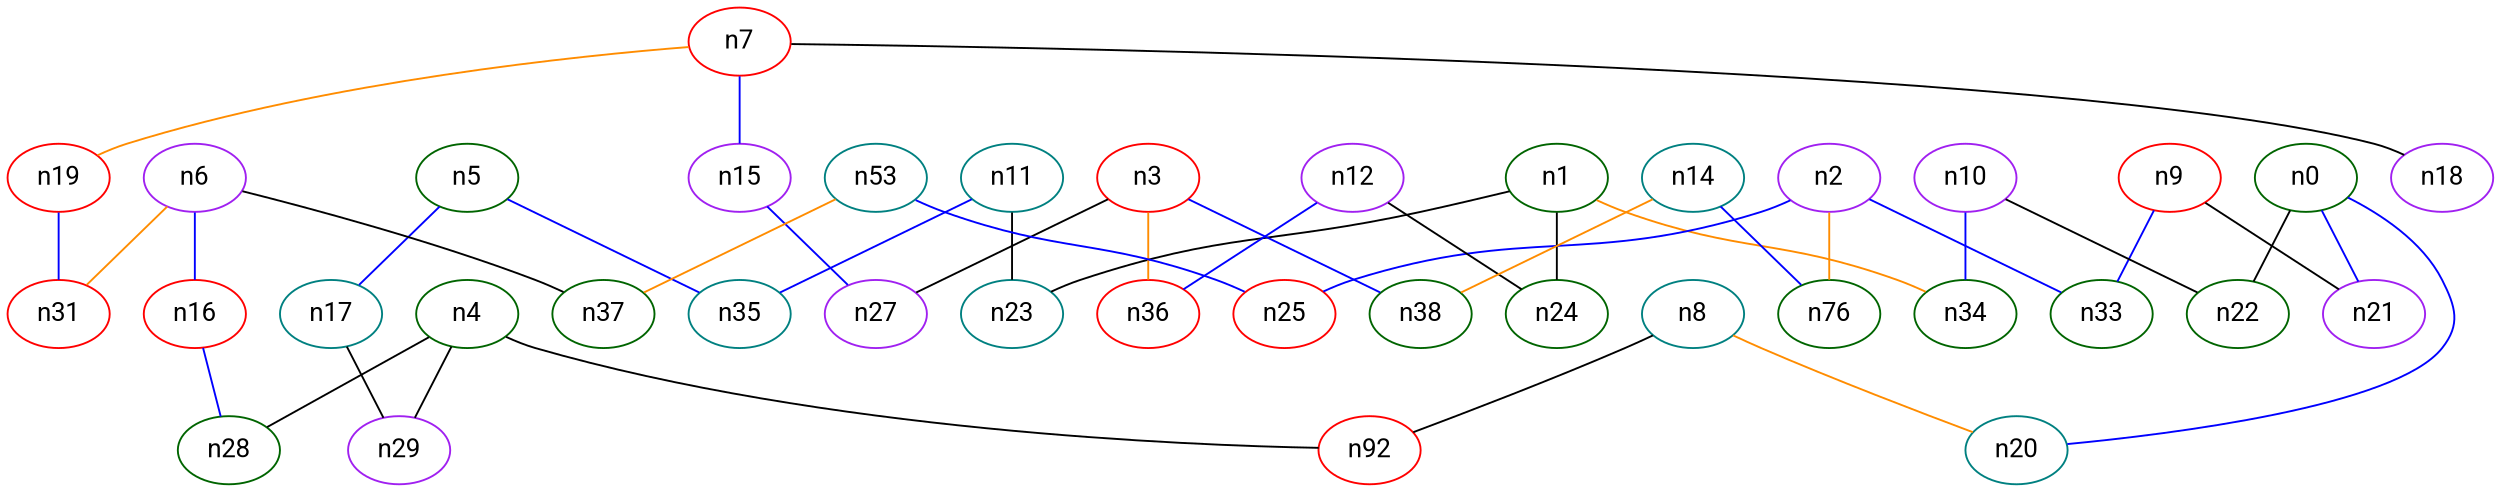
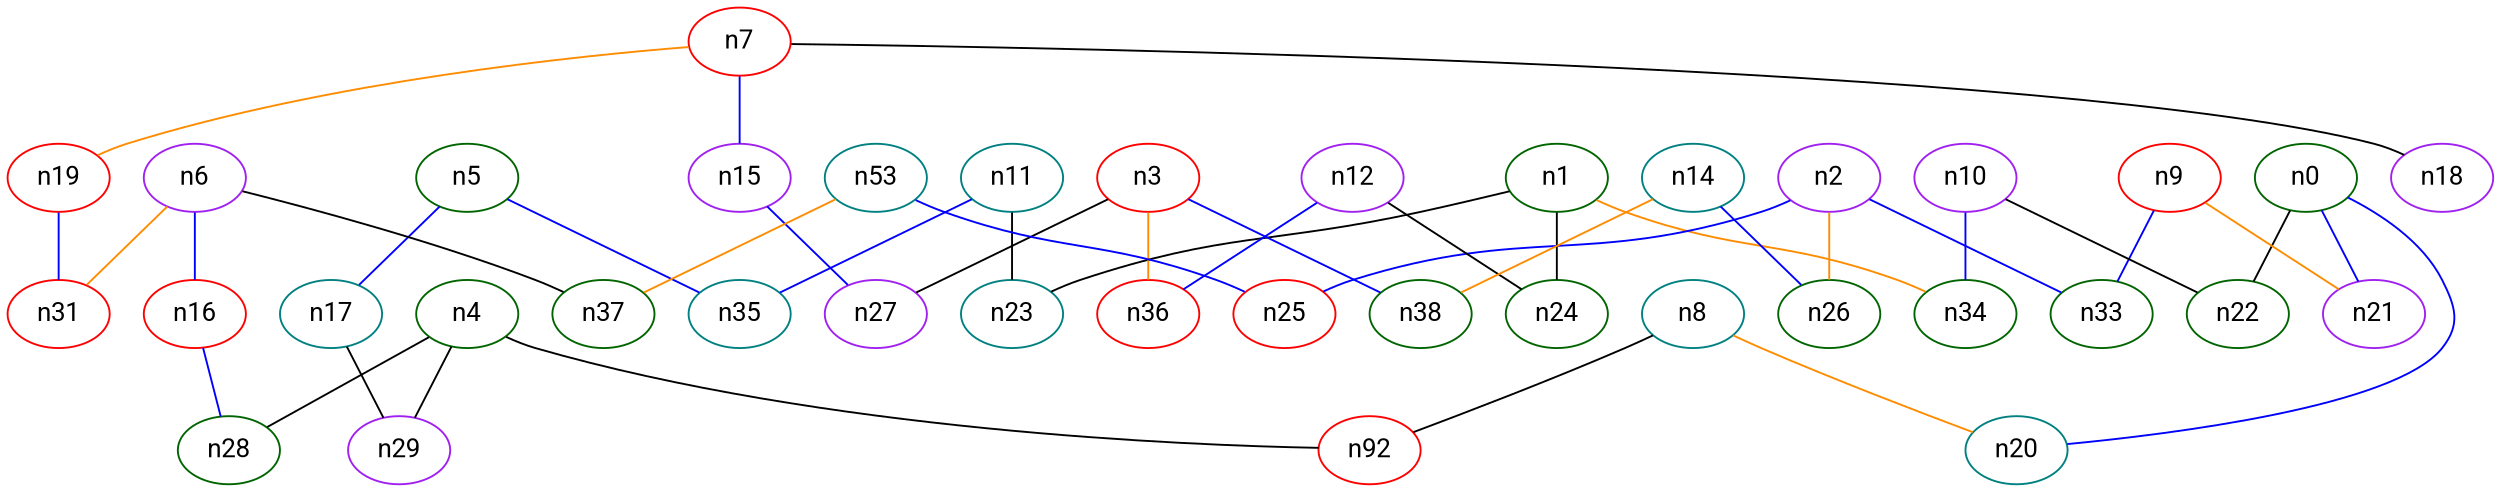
edge "n9" -- "n21": color black -> darkorange
node "n76": label "n76" -> "n26"
